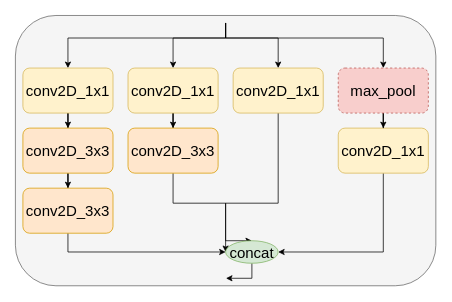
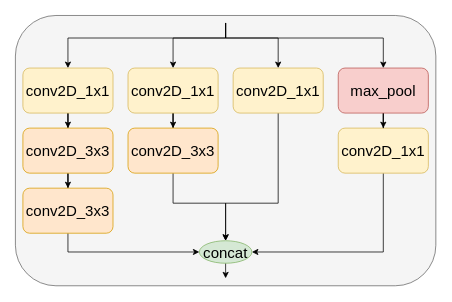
node "max_pool": style dashed -> solid
node "concat": moved (252, 252) -> (225, 252)
